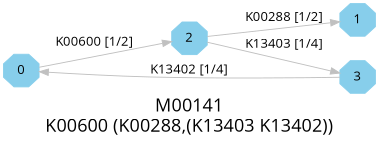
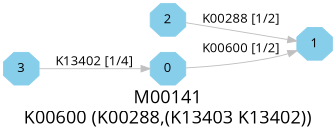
edge "0" -> "2": now "0" -> "1"
edge "2" -> "3": removed, label "K13403 [1/4]"
